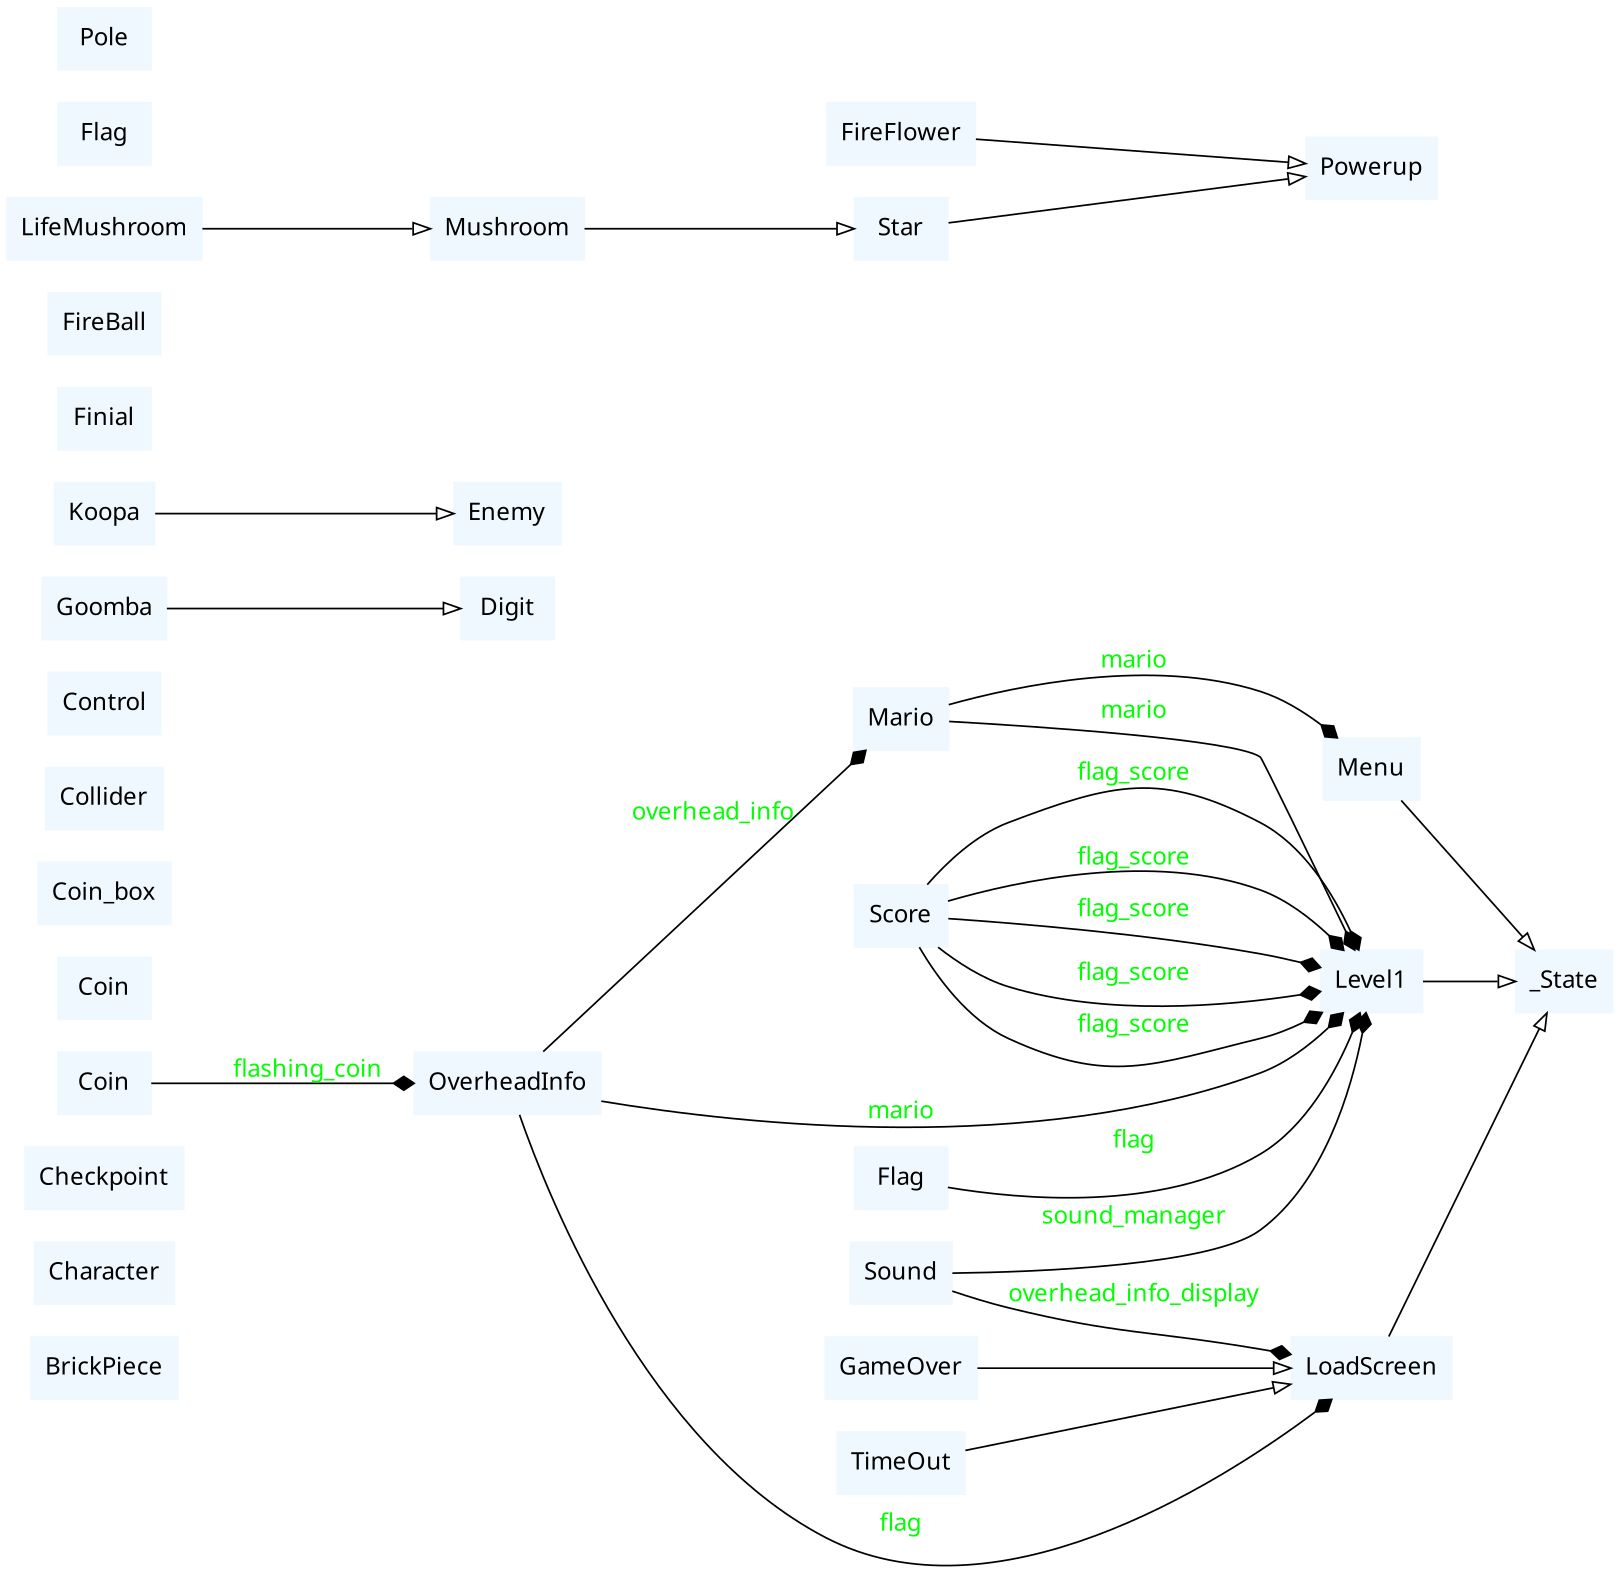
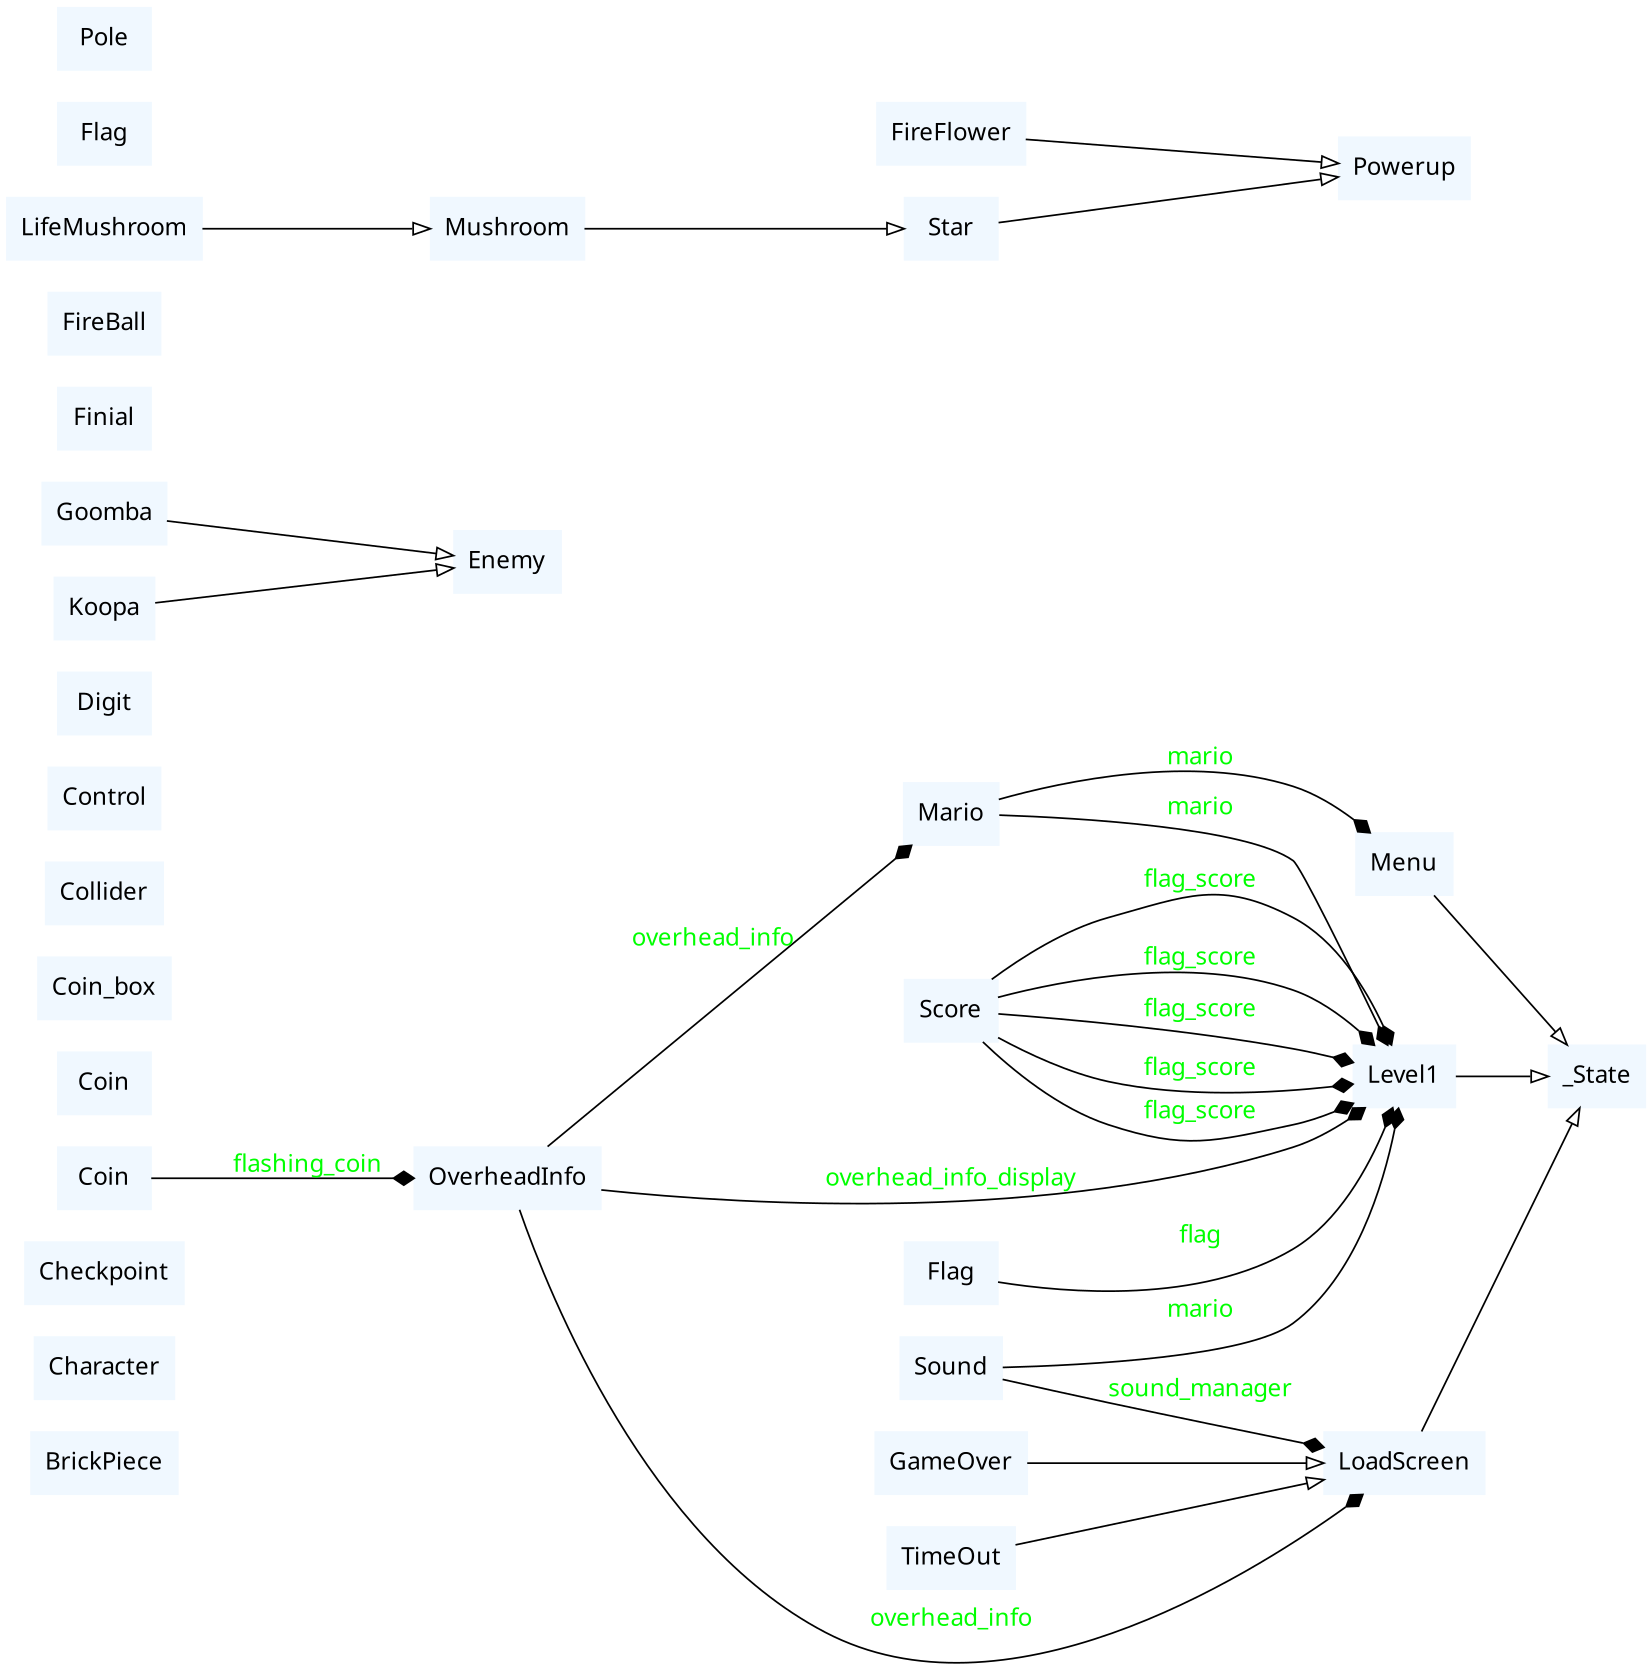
edge "Goomba" -> "Digit": now "Goomba" -> "Enemy"
edge "OverheadInfo" -> "Level1": label "mario" -> "overhead_info_display"
edge "Sound" -> "Level1": label "sound_manager" -> "mario"
edge "Sound" -> "LoadScreen": label "overhead_info_display" -> "sound_manager"
edge "OverheadInfo" -> "LoadScreen": label "flag" -> "overhead_info"
